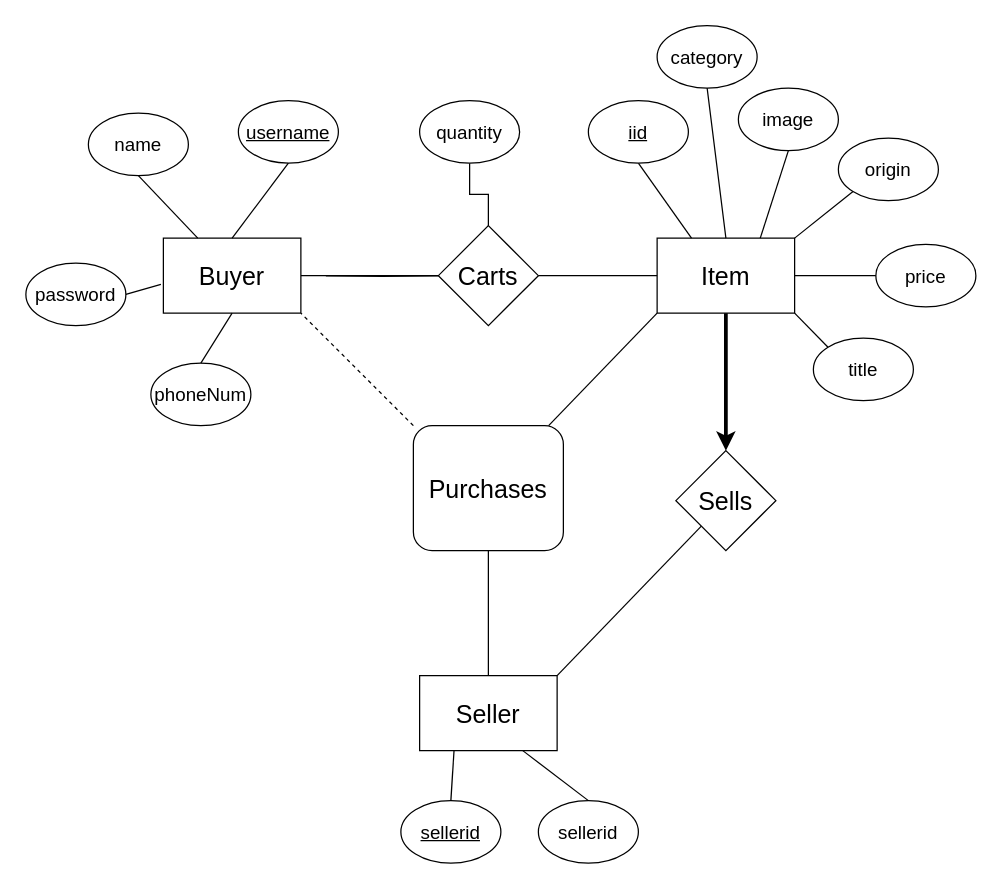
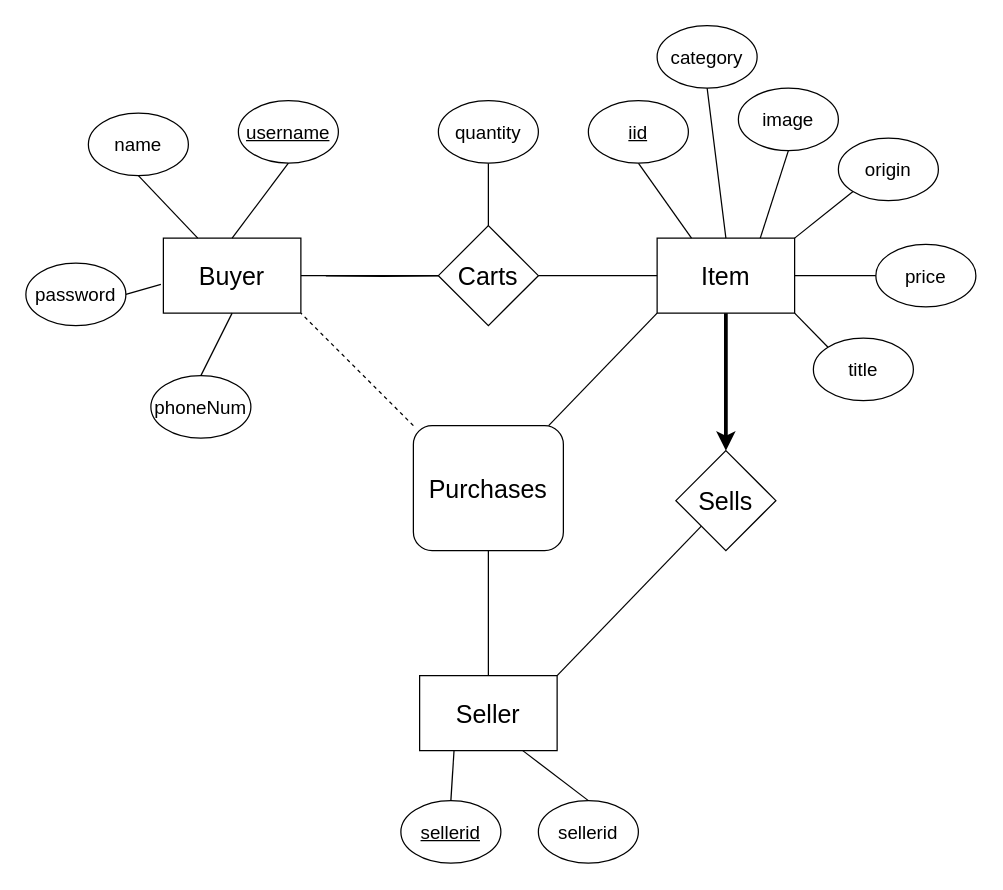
node "quantity": moved (469, 132) -> (488, 132)
node "phoneNum": moved (201, 394) -> (201, 407)
